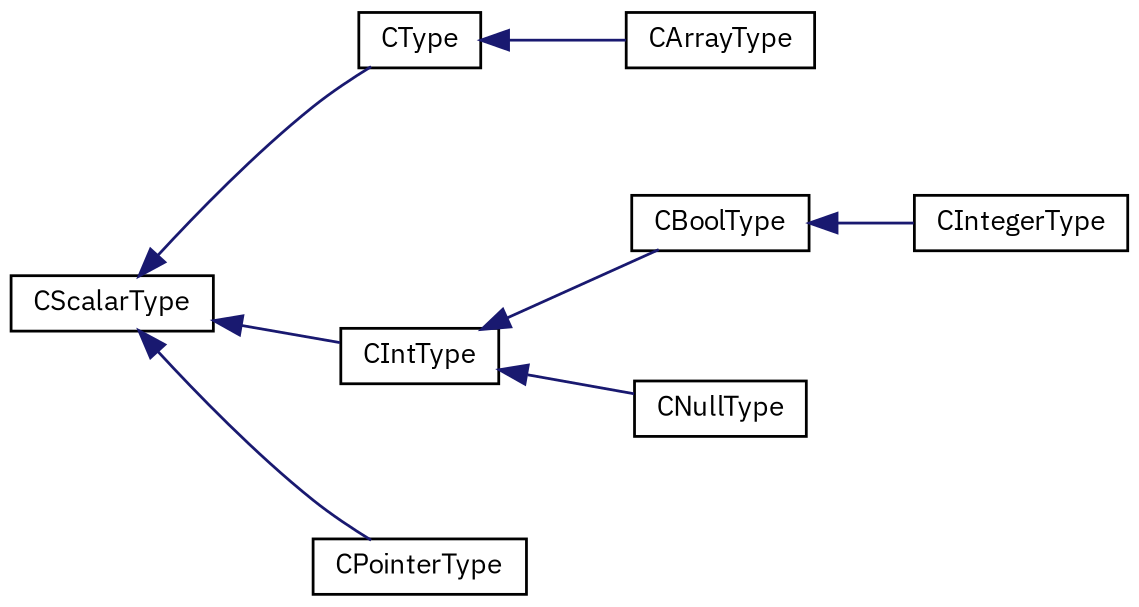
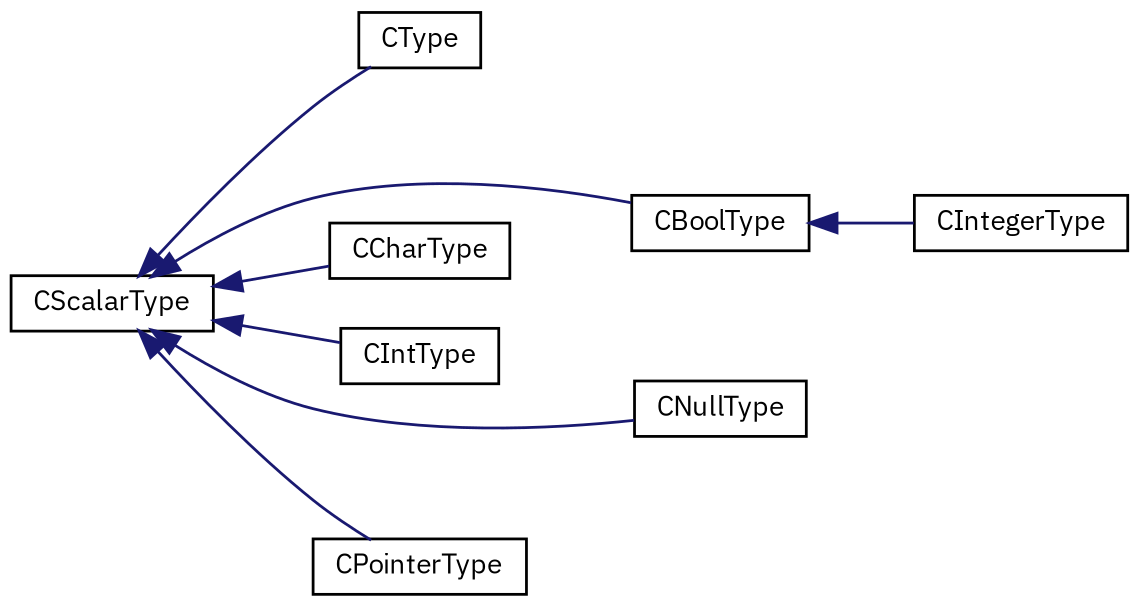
node "CArrayType": removed
node "CCharType": added
edge "CBoolType" -> "CIntType": now "CBoolType" -> "CScalarType"
edge "CNullType" -> "CIntType": now "CNullType" -> "CScalarType"
